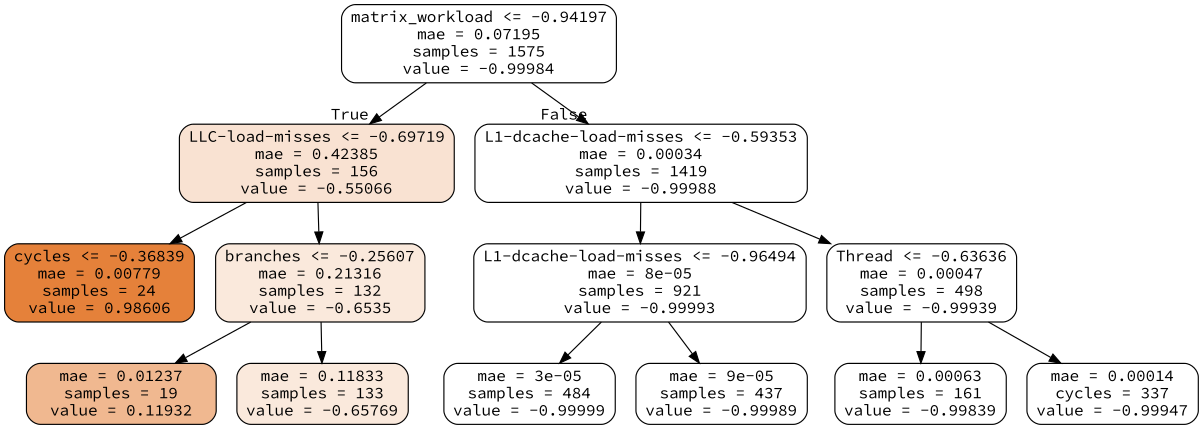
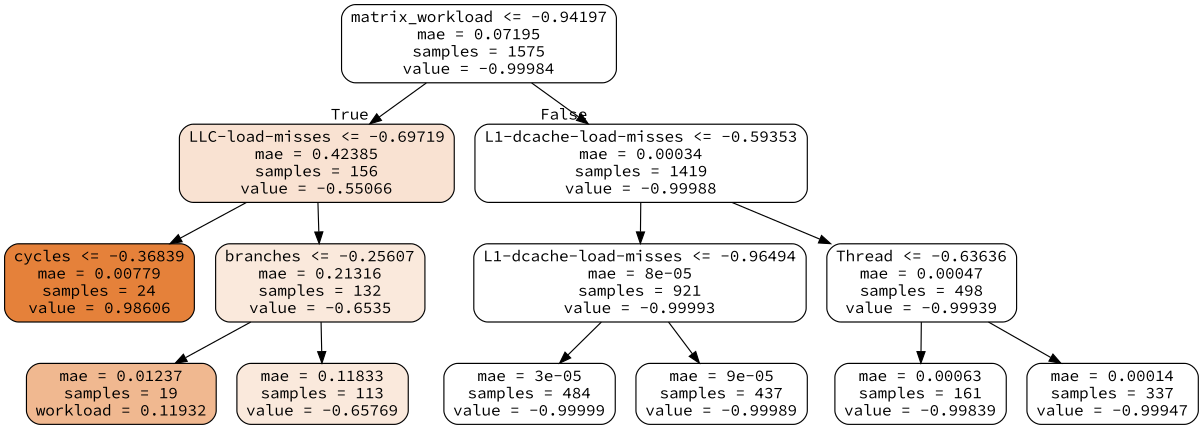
node "mae = 0.01237 samples = 19 value = 0.11932": label "mae = 0.01237 samples = 19 value = 0.11932" -> "mae = 0.01237 samples = 19 workload = 0.11932"
node "mae = 0.11833 samples = 133 value = -0.65769": label "mae = 0.11833 samples = 133 value = -0.65769" -> "mae = 0.11833 samples = 113 value = -0.65769"
node "mae = 0.00014 cycles = 337 value = -0.99947": label "mae = 0.00014 cycles = 337 value = -0.99947" -> "mae = 0.00014 samples = 337 value = -0.99947"
